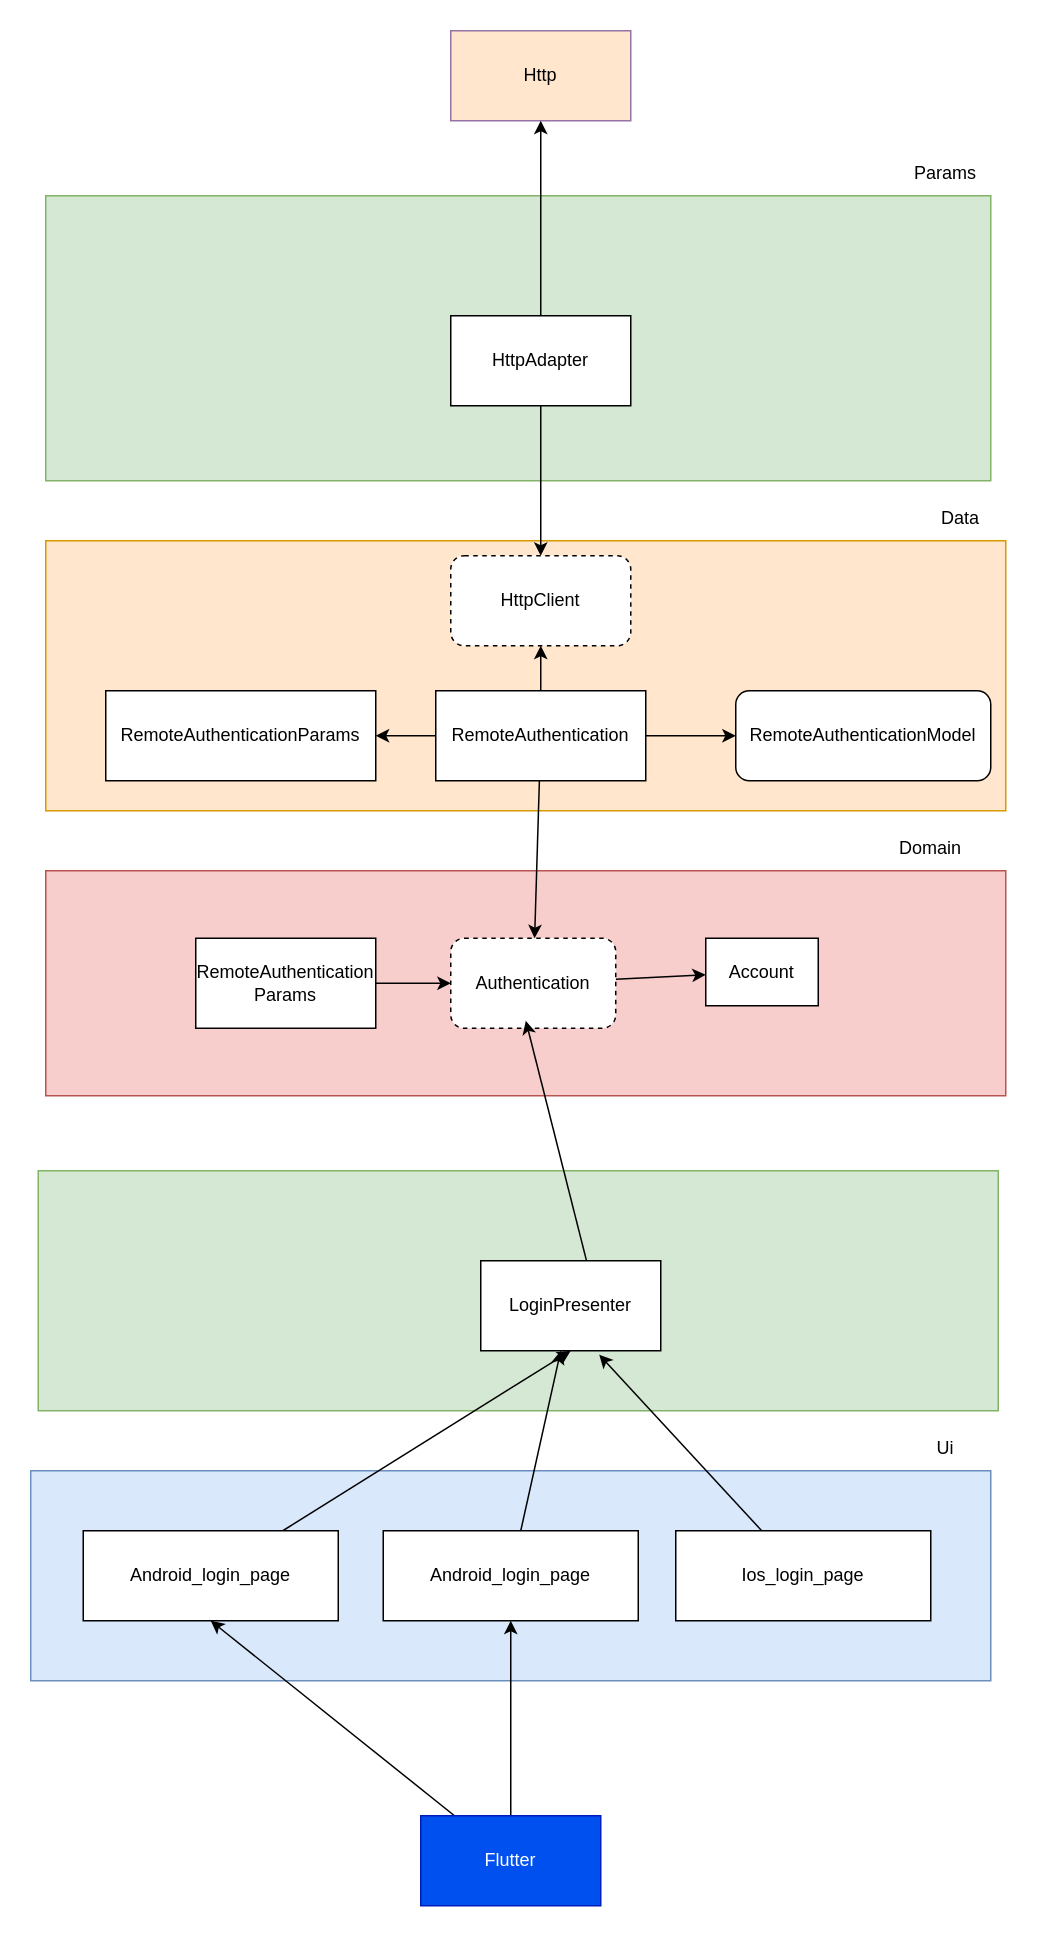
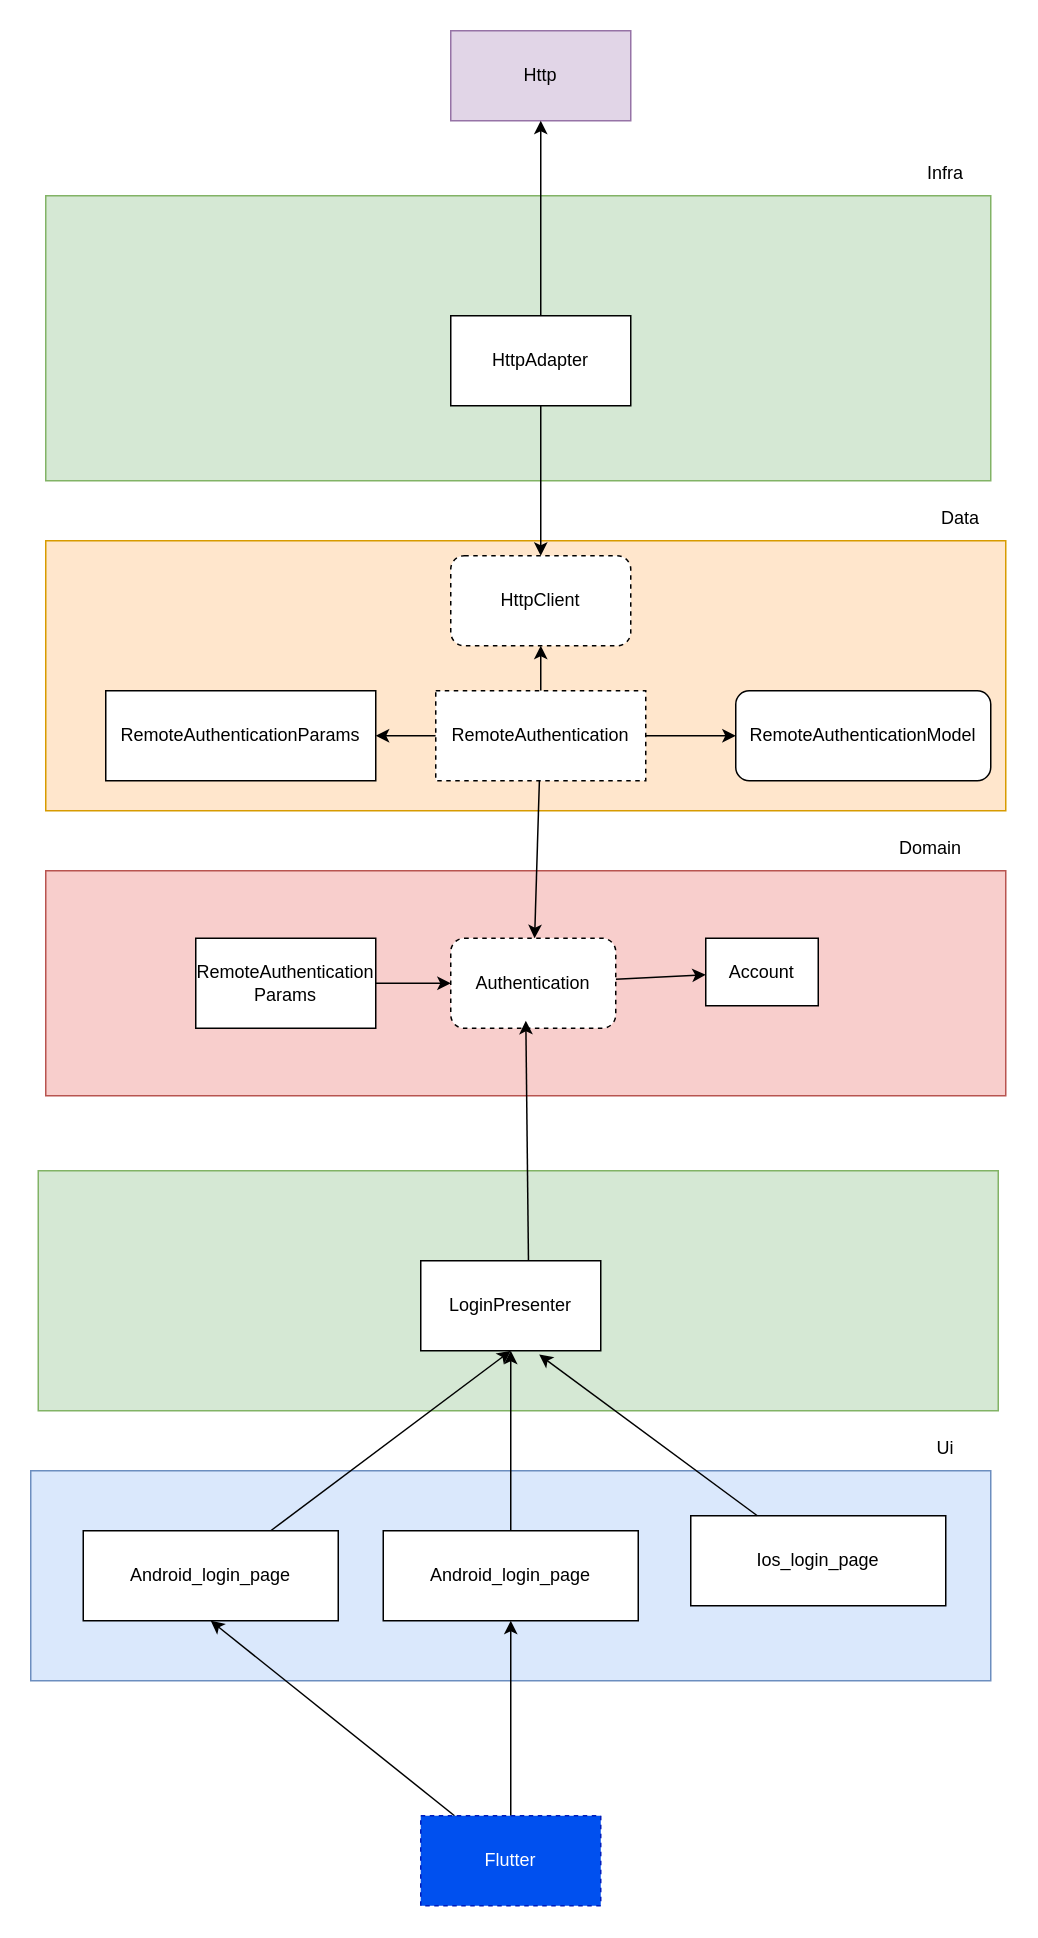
node "Http": fillcolor #ffe6cc -> #e1d5e7
node "Params": label "Params" -> "Infra"
node "RemoteAuthentication": style solid -> dashed
node "LoginPresenter": moved (571, 1306) -> (511, 1306)
node "Ios_login_page": moved (803, 1576) -> (818, 1561)
node "Flutter": style solid -> dashed
